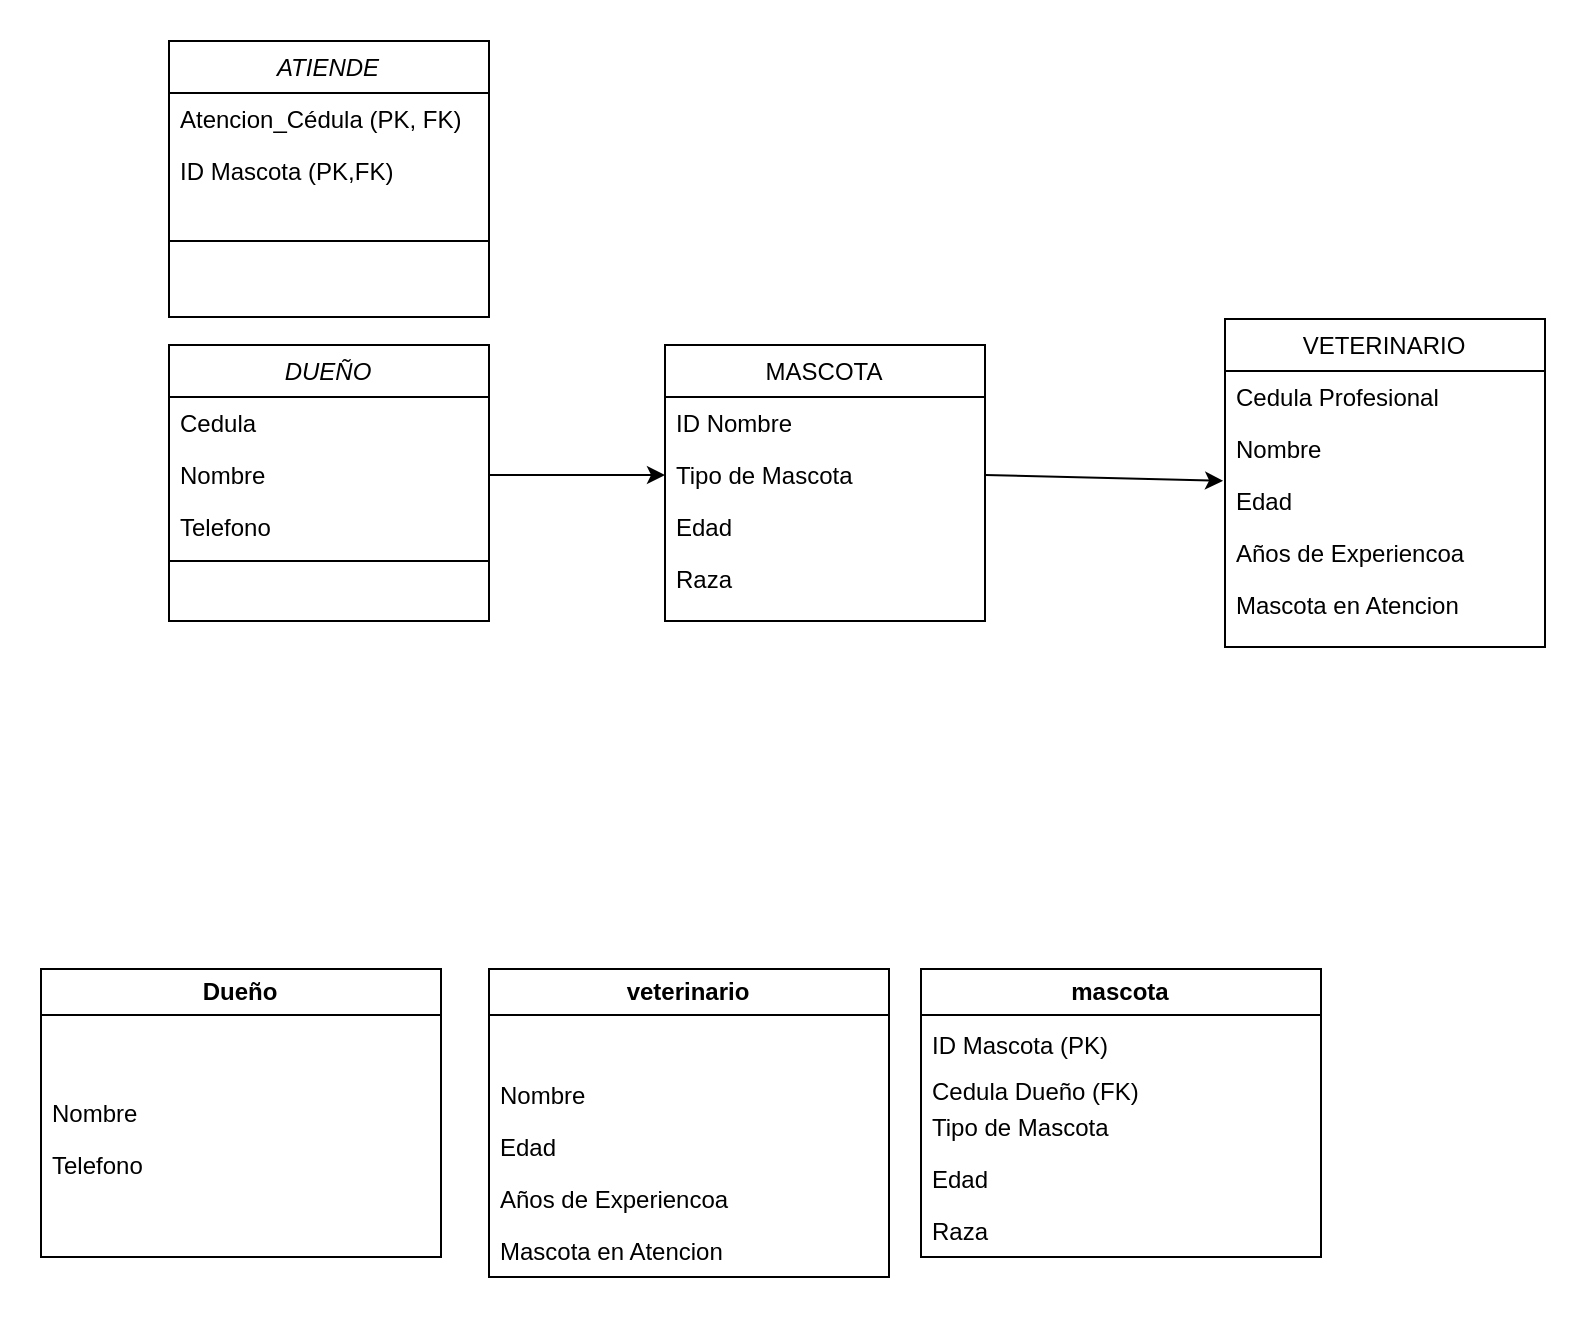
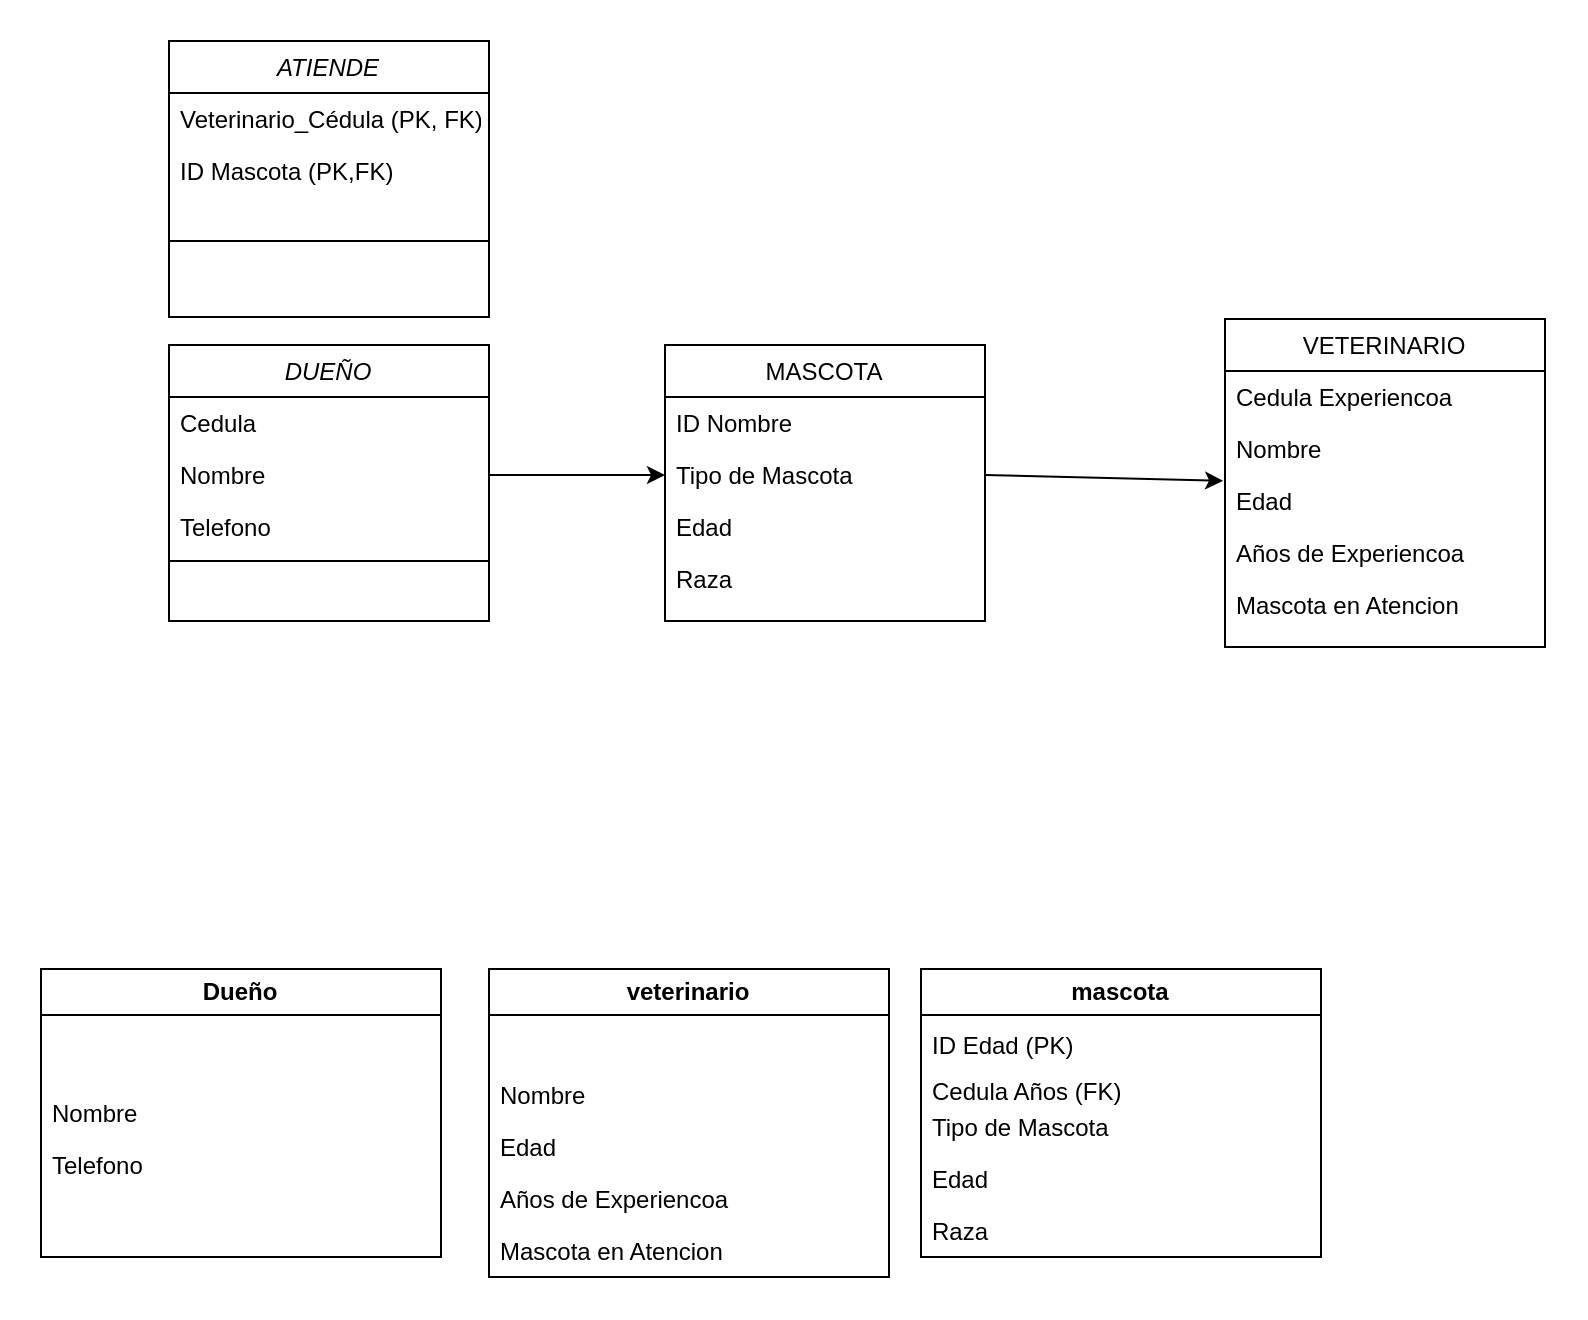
node "Atencion_Cédula (PK, FK)": label "Atencion_Cédula (PK, FK)" -> "Veterinario_Cédula (PK, FK)"
node "Cedula Profesional": label "Cedula Profesional" -> "Cedula Experiencoa"
node "ID Mascota (PK)": label "ID Mascota (PK)" -> "ID Edad (PK)"
node "Cedula Dueño (FK)": label "Cedula Dueño (FK)" -> "Cedula Años (FK)"
